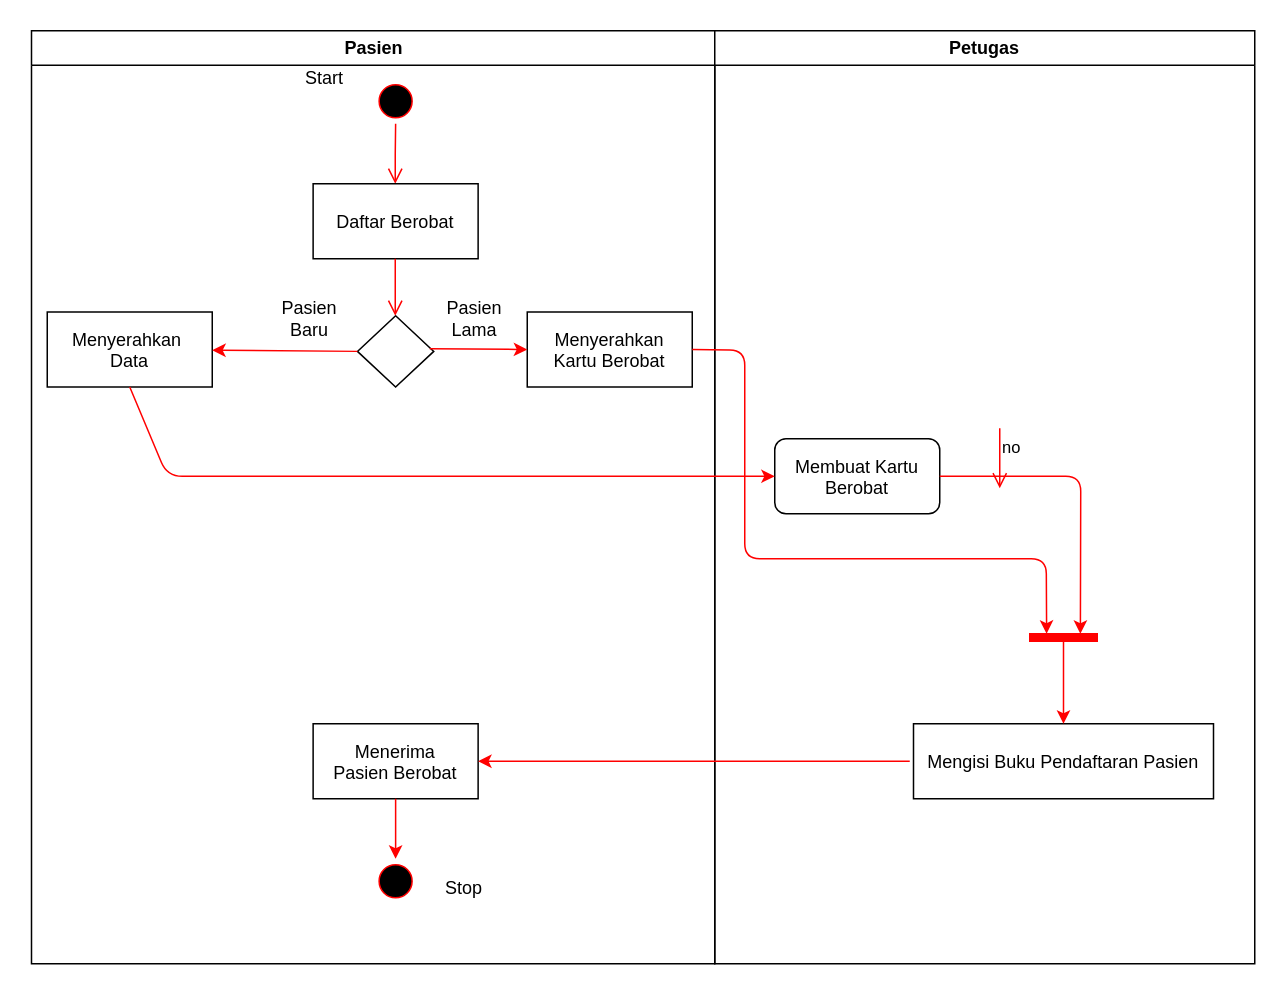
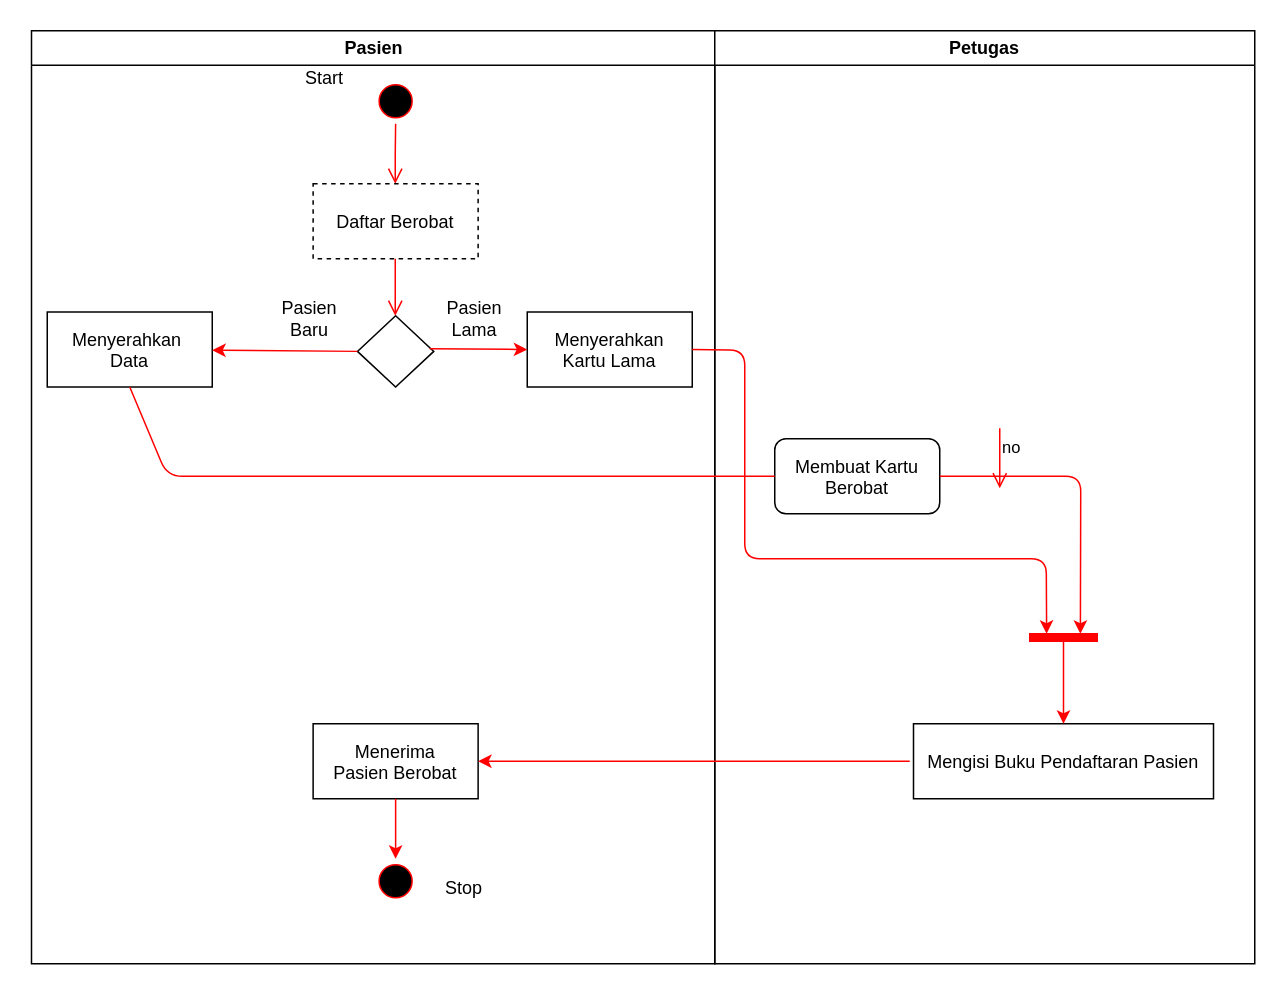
node "Daftar Berobat": style solid -> dashed
node "Menyerahkan Kartu Berobat": label "Menyerahkan Kartu Berobat" -> "Menyerahkan Kartu Lama"
edge "Menyerahkan Data" -> "Membuat Kartu Berobat": arrowhead classic -> none
